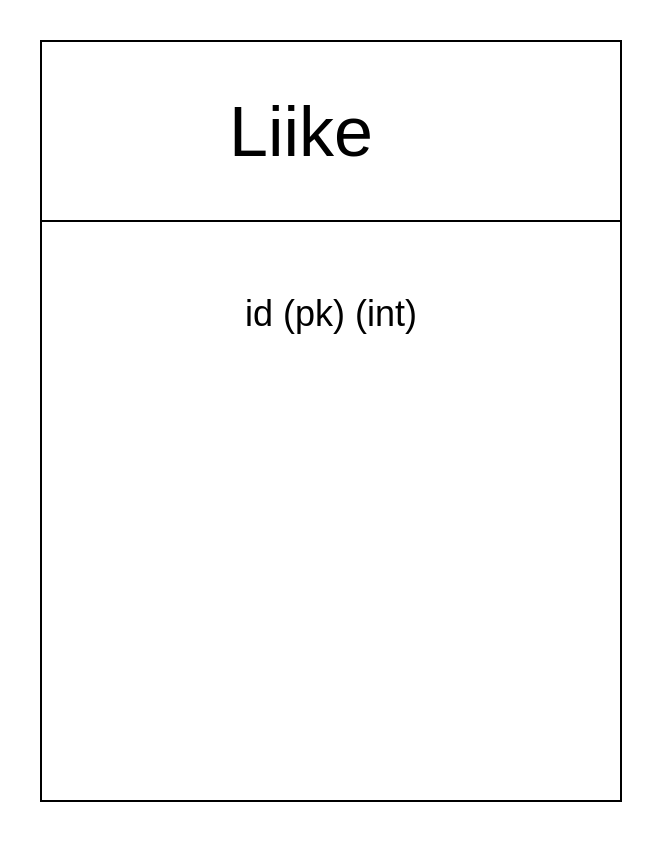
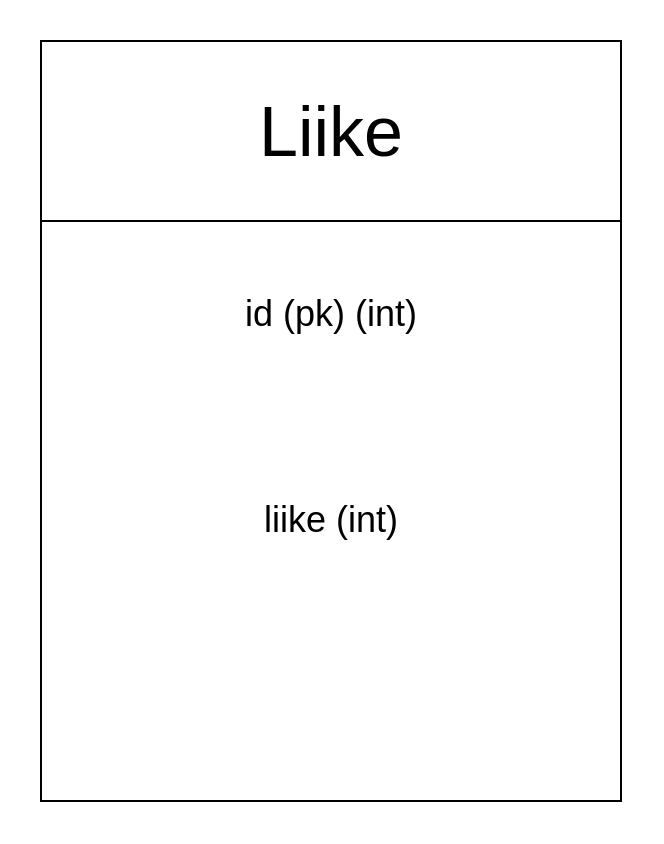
node "Liike": moved (301, 131) -> (331, 131)
node "liike (int)": added
